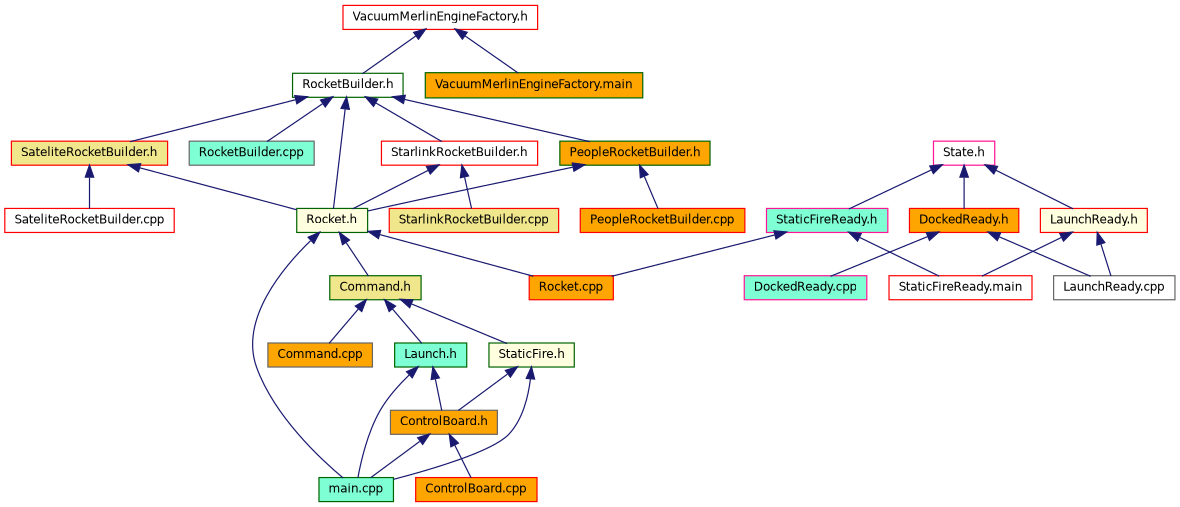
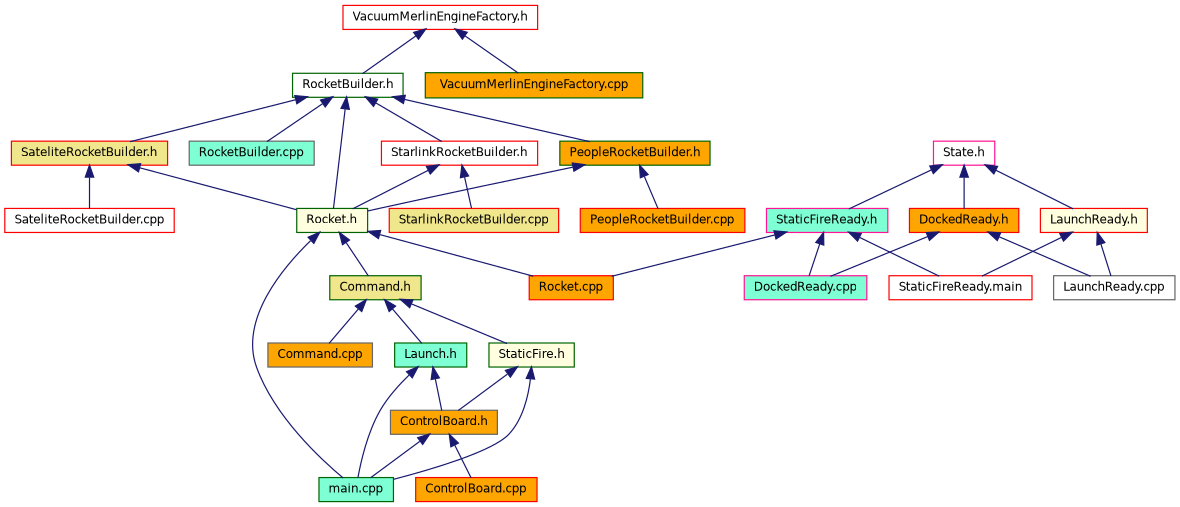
node "VacuumMerlinEngineFactory.main": label "VacuumMerlinEngineFactory.main" -> "VacuumMerlinEngineFactory.cpp"
edge "DockedReady.cpp" -> "StaticFireReady.h": added
